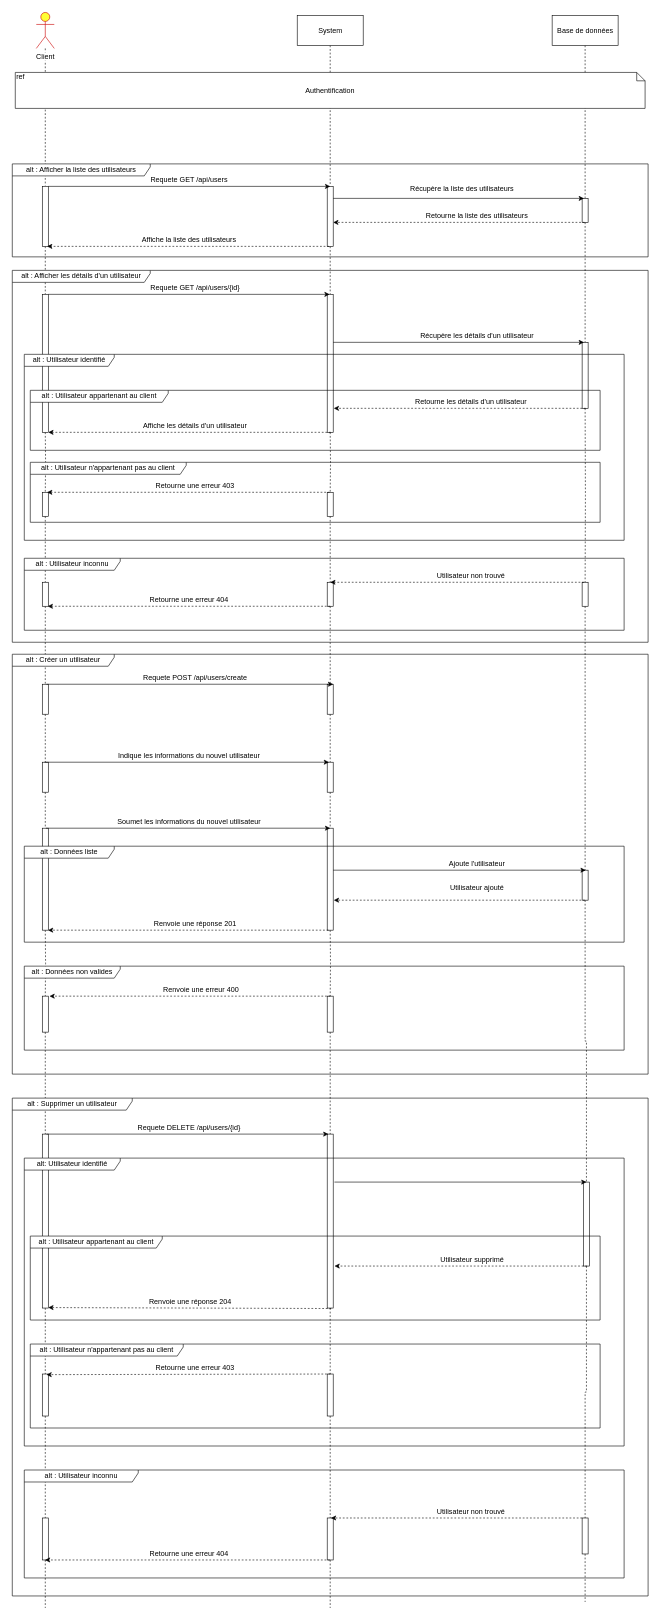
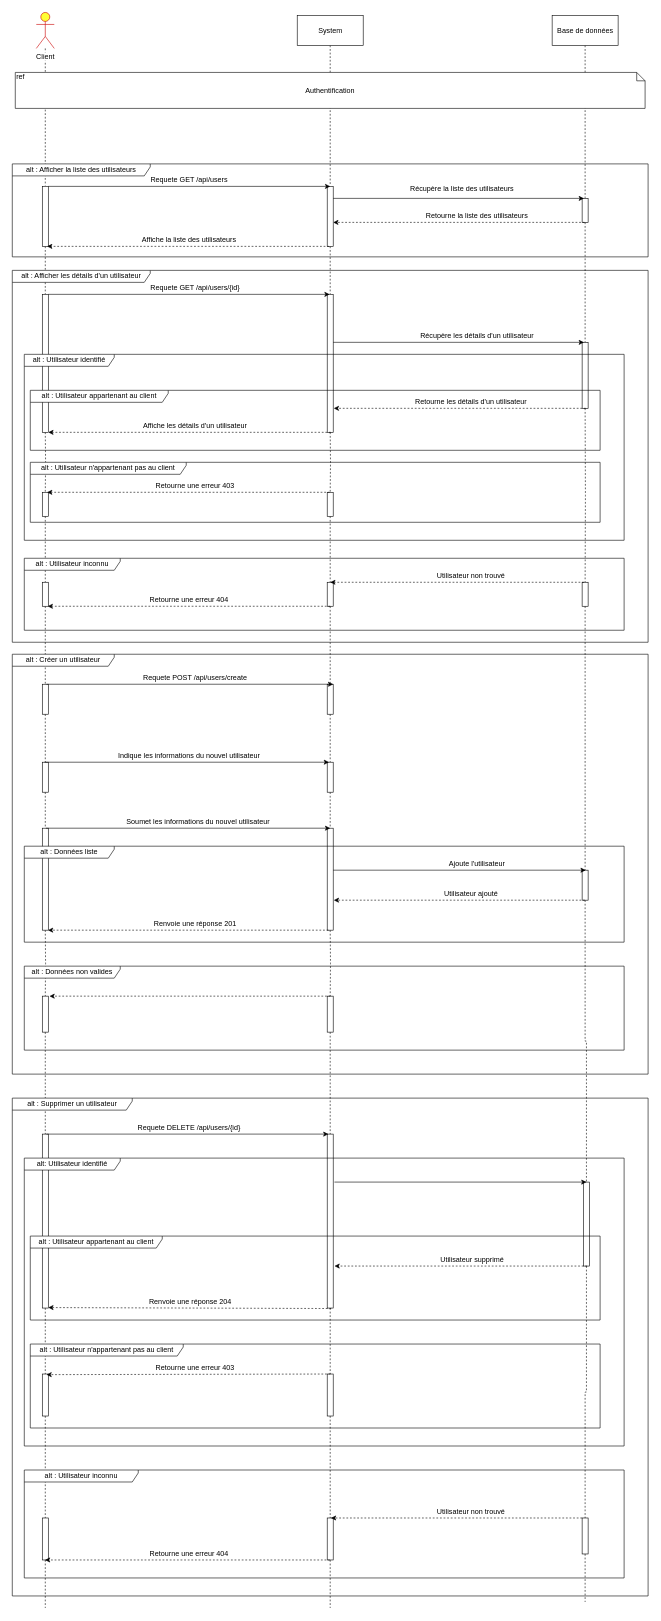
node "Soumet les informations du nouvel utilisateur": moved (189, 822) -> (198, 822)
node "Utilisateur ajouté": moved (477, 888) -> (471, 894)
node "Renvoie une erreur 400": removed
